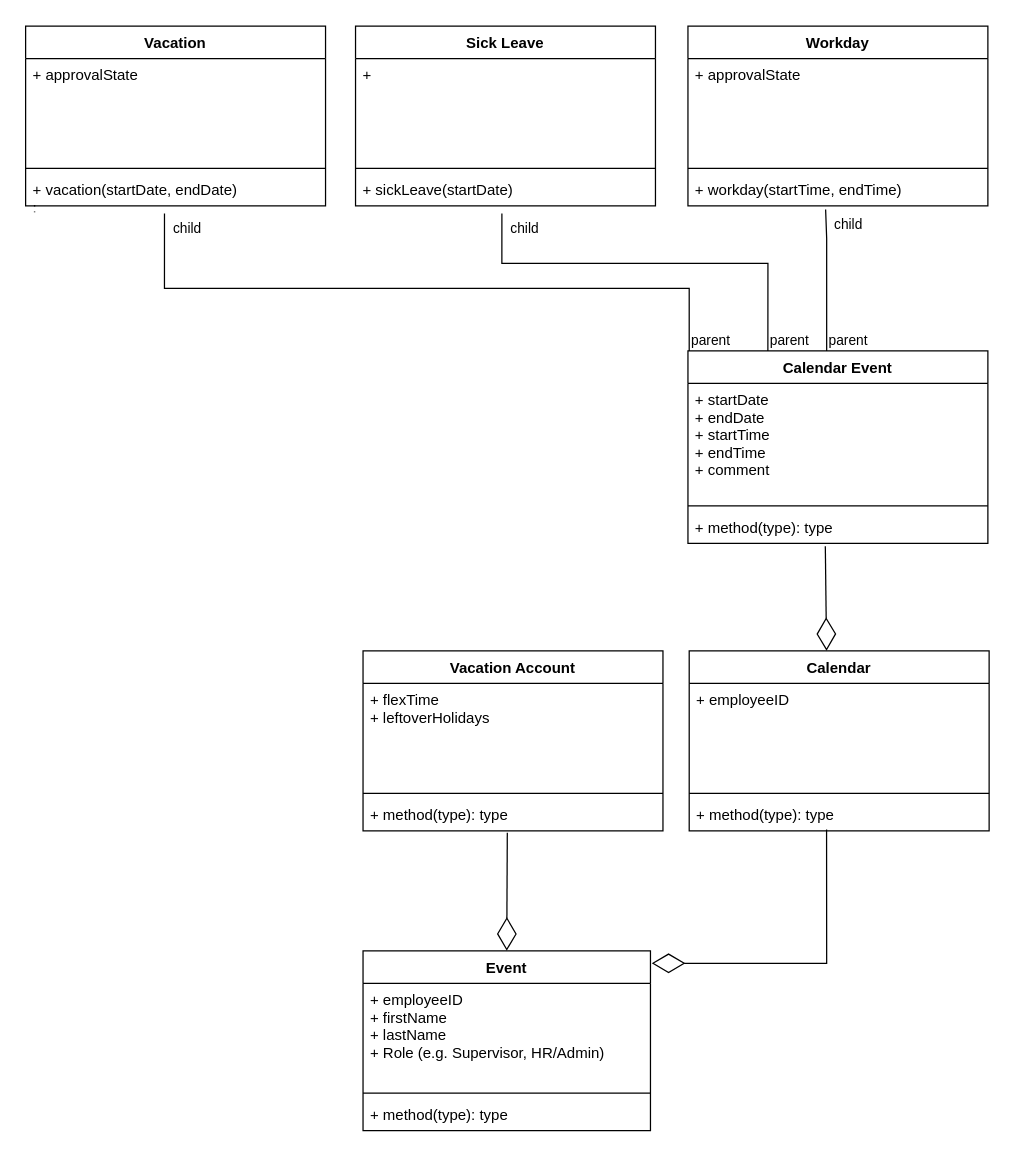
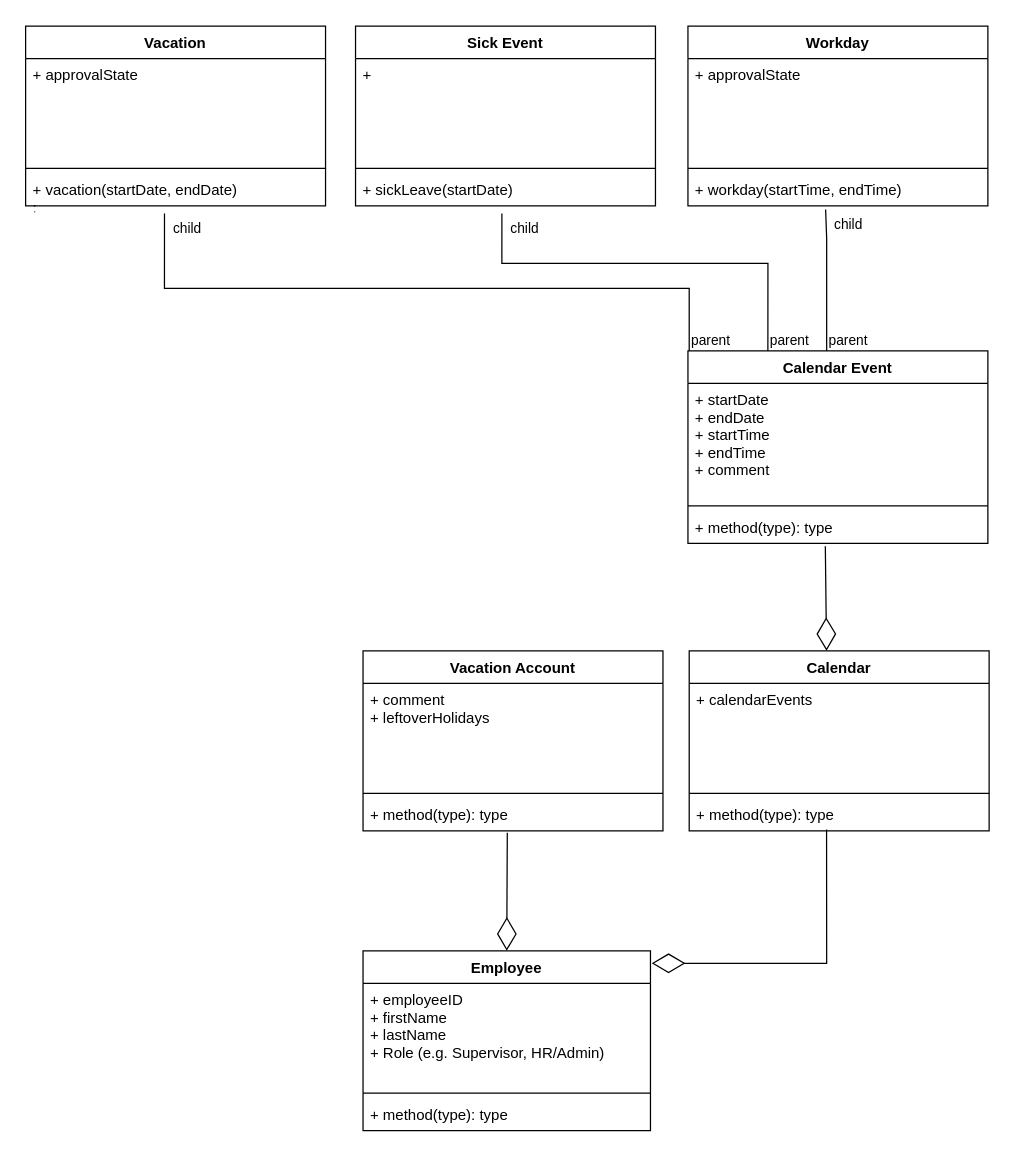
node "Sick Leave": label "Sick Leave" -> "Sick Event"
node "+ flexTime + leftoverHolidays": label "+ flexTime + leftoverHolidays" -> "+ comment + leftoverHolidays"
node "+ employeeID": label "+ employeeID" -> "+ calendarEvents"
node "Event": label "Event" -> "Employee"
